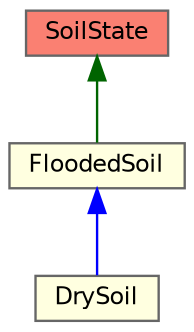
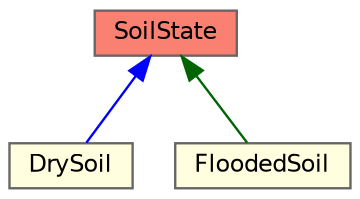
edge "DrySoil" -> "FloodedSoil": now "DrySoil" -> "SoilState"
